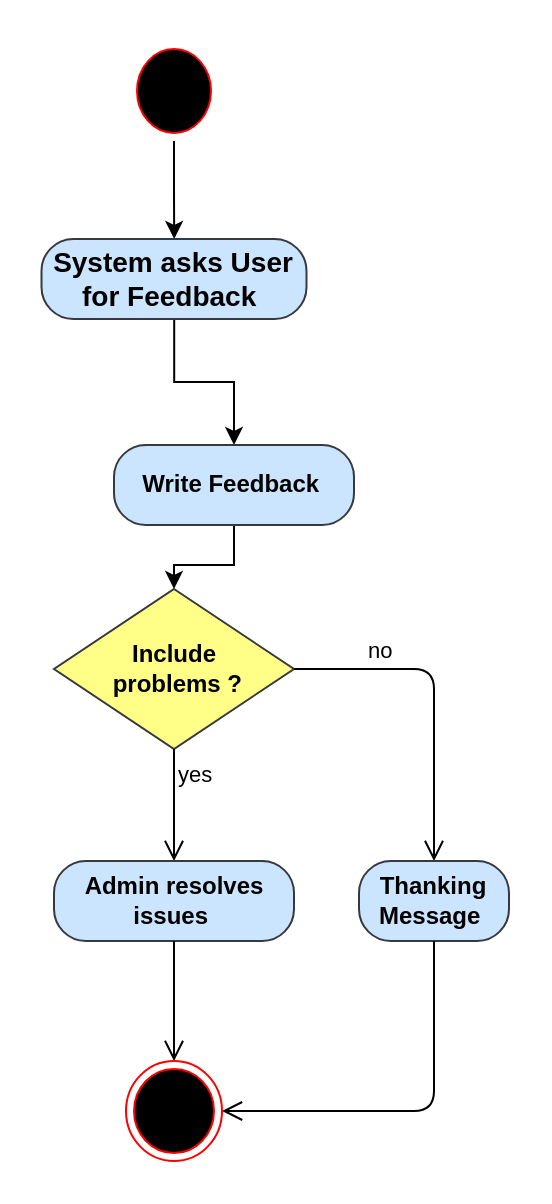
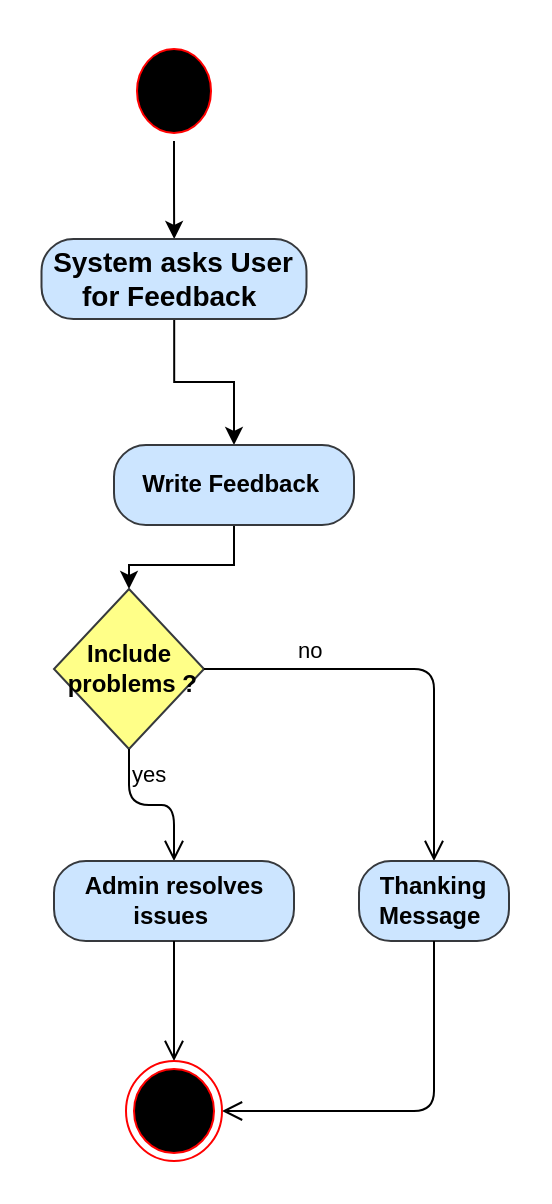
node "Include problems ?": size 240x160 -> 150x160
